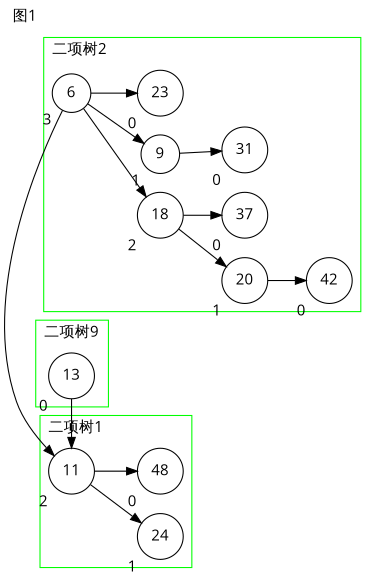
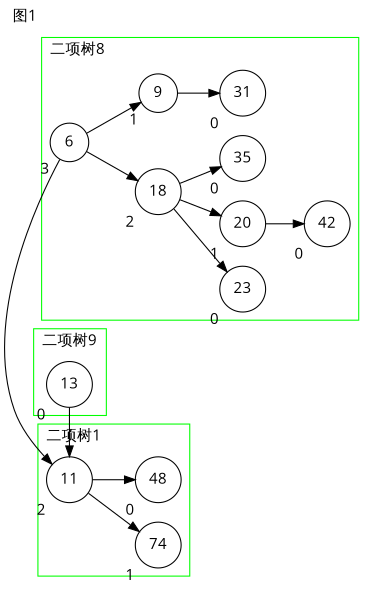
cluster "二项树2": label "二项树2" -> "二项树8"
edge "6 3" -> "23 0": now "18 2" -> "23 0"
node "37 0": label "37 0" -> "35 0"
node "24 1": label "24 1" -> "74 1"
